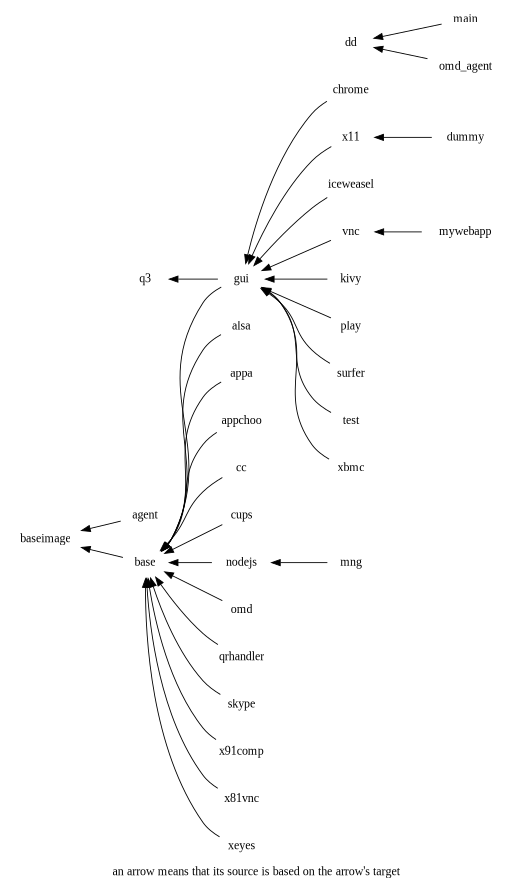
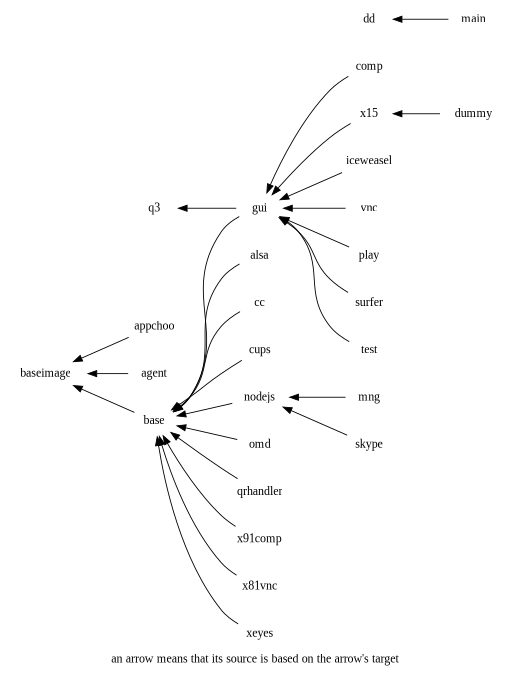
node "omd_agent": removed
node "chrome": label "chrome" -> "comp"
node "x11": label "x11" -> "x15"
node "mywebapp": removed
node "kivy": removed
node "appa": removed
edge "appchoo" -> "base": now "appchoo" -> "baseimage"
node "xbmc": removed
edge "skype" -> "base": now "skype" -> "nodejs"
